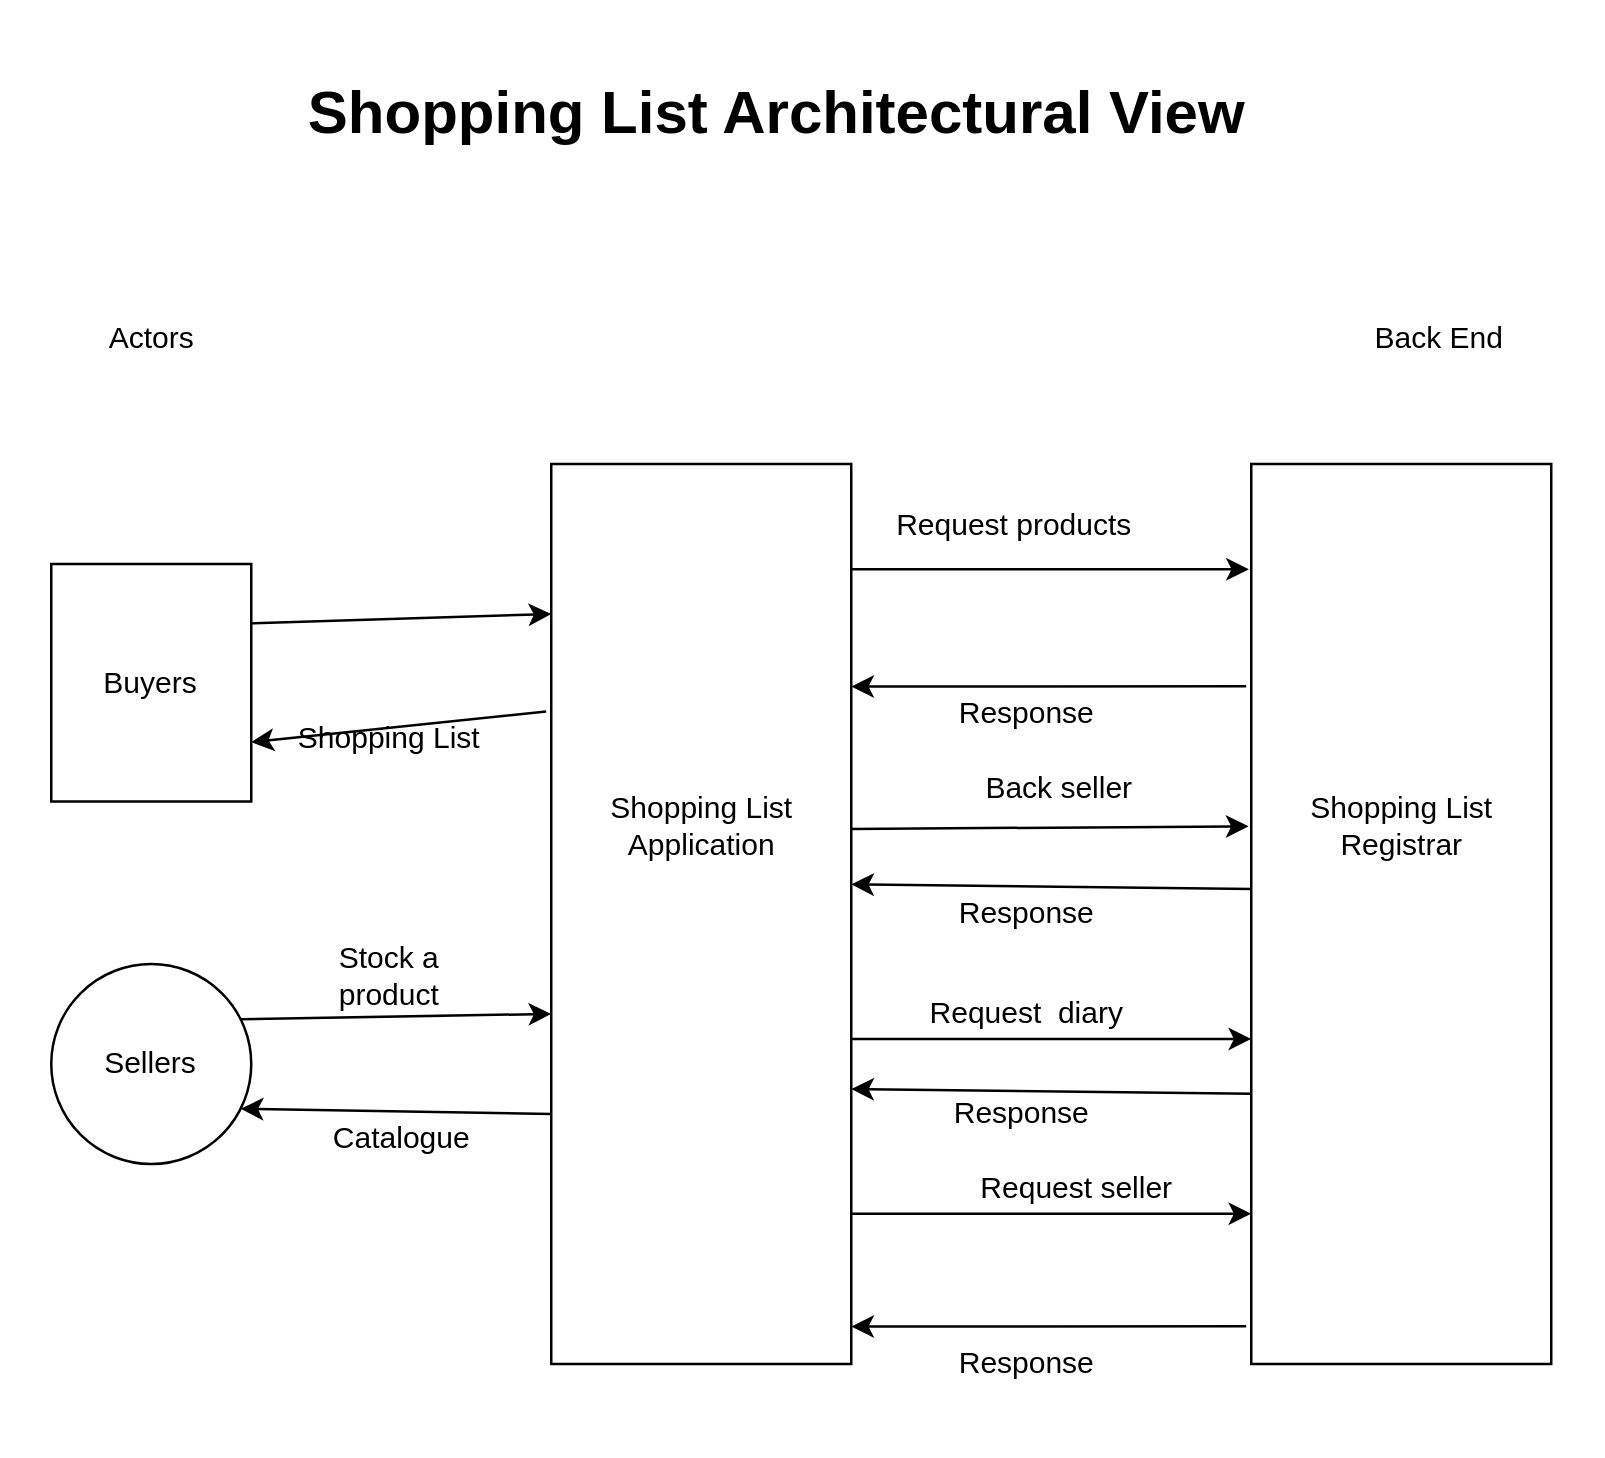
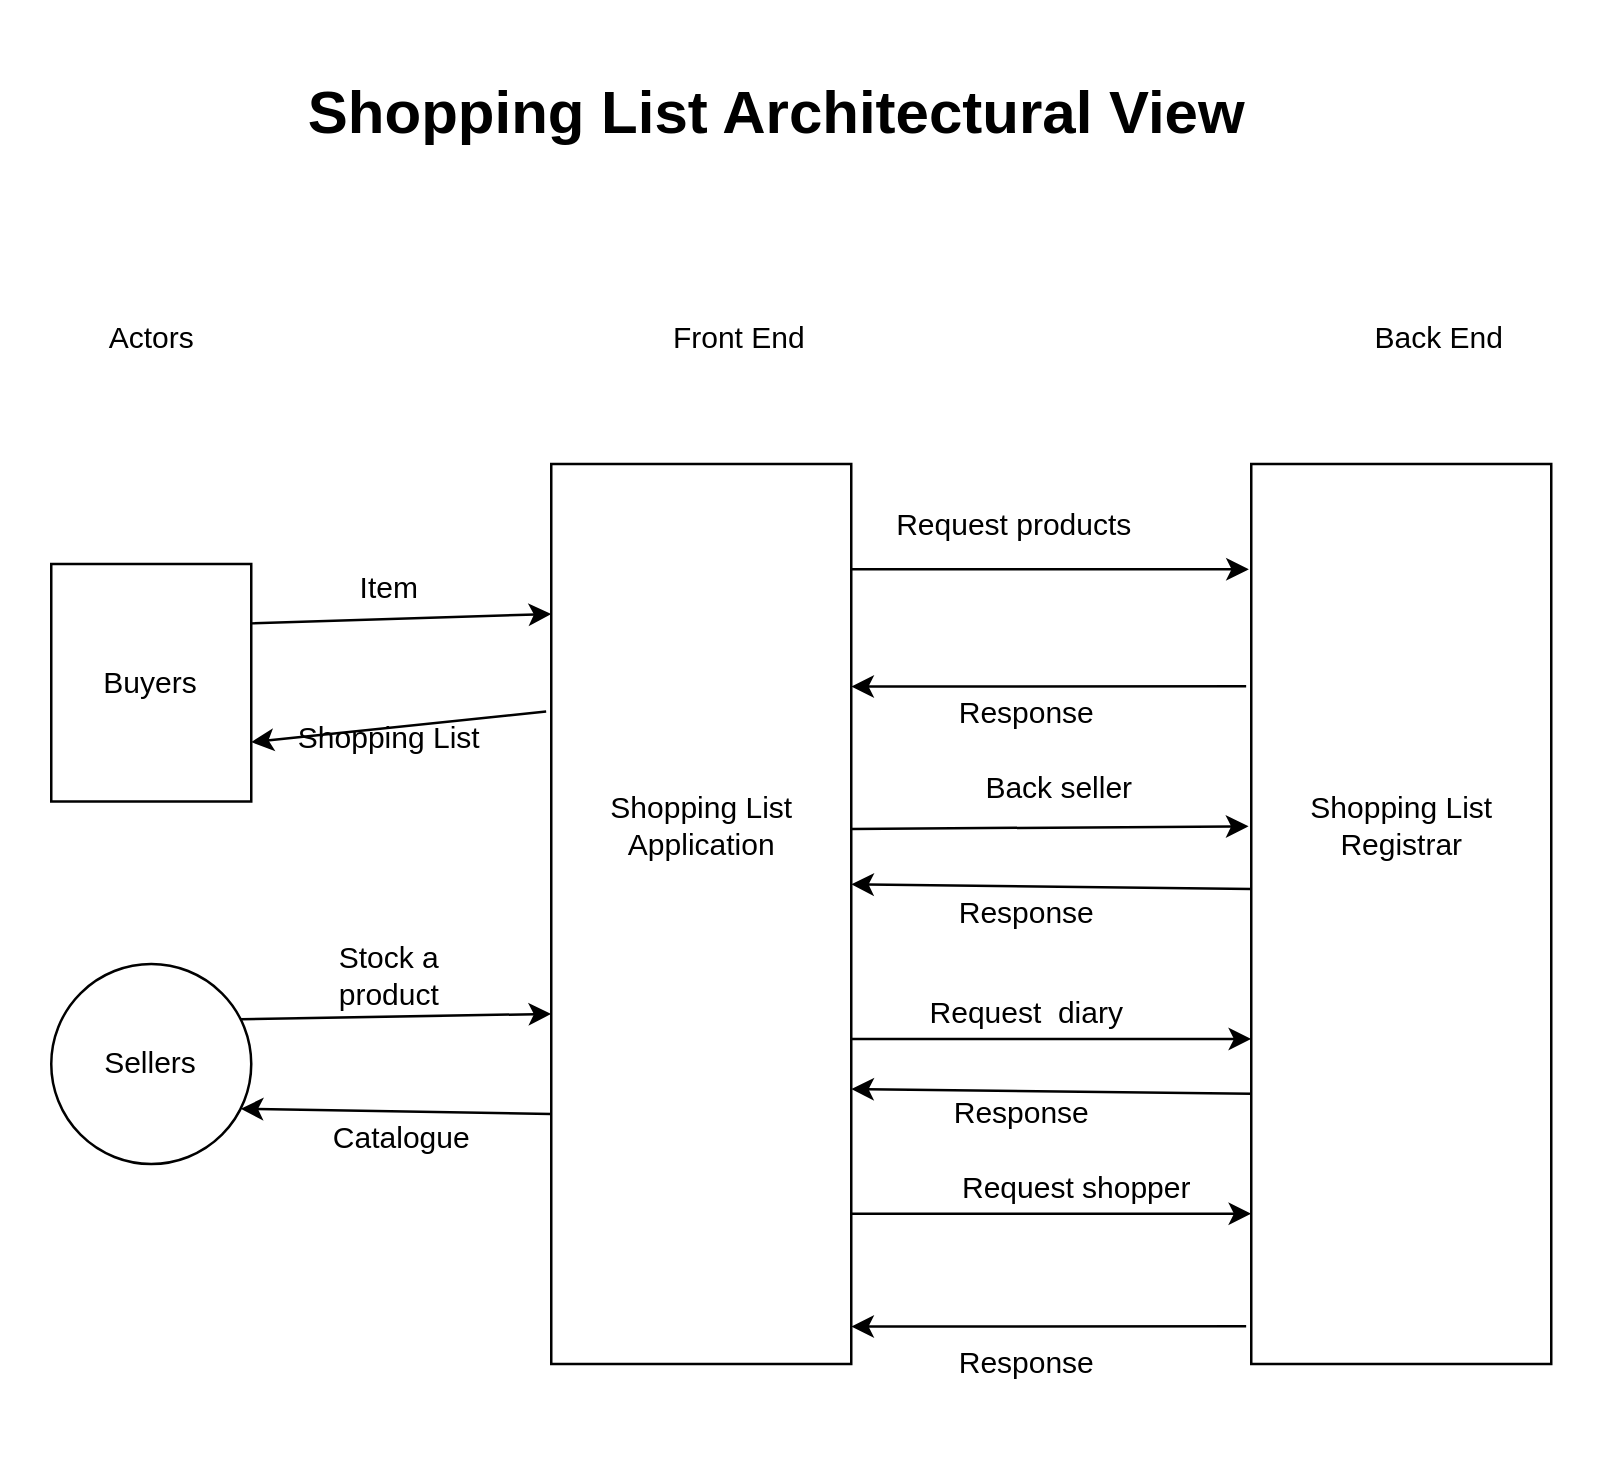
node "Front End": added
node "Item": added
node "Request seller": label "Request seller" -> "Request shopper"
